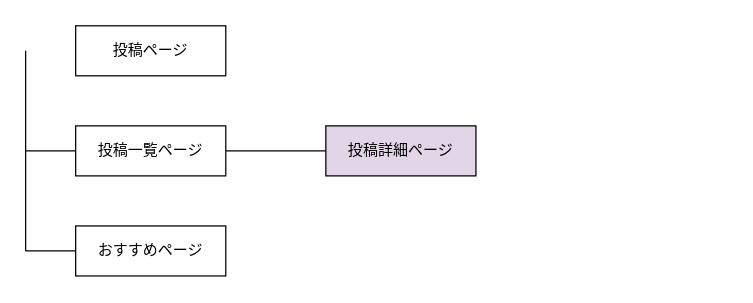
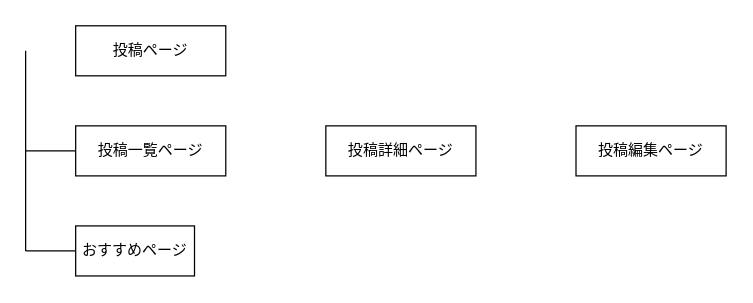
edge "投稿一覧ページ" -- "投稿詳細ページ": removed
node "投稿詳細ページ": fillcolor #e1d5e7 -> #ffffff
node "投稿編集ページ": added
node "おすすめページ": size 150x50 -> 119x50
